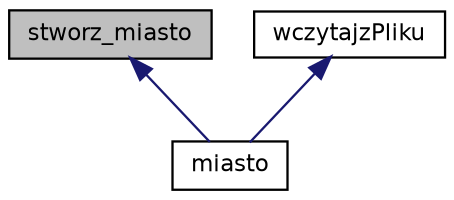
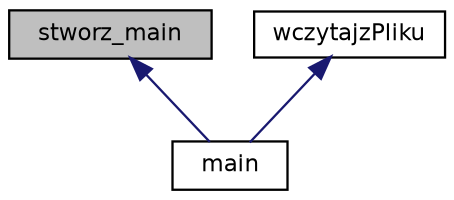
node "stworz_miasto": label "stworz_miasto" -> "stworz_main"
node "miasto": label "miasto" -> "main"
